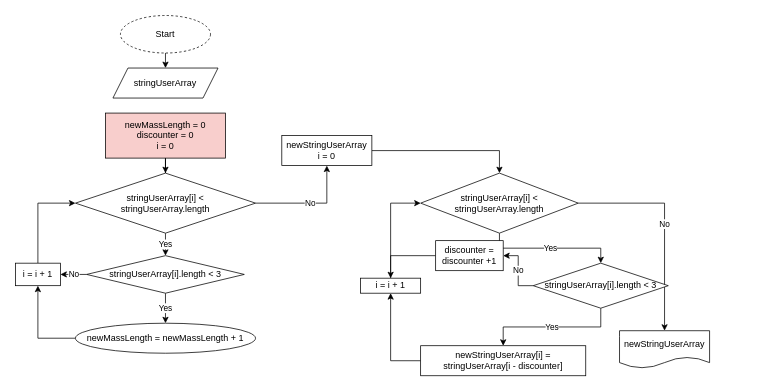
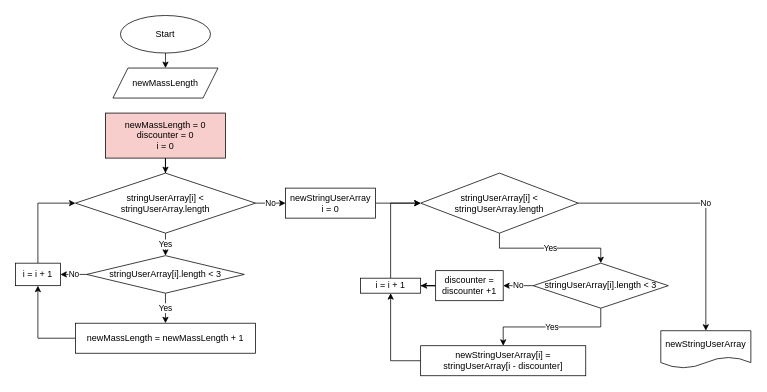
node "Start": style dashed -> solid
node "stringUserArray": label "stringUserArray" -> "newMassLength"
node "newStringUserArray i = 0": moved (327, 150) -> (330, 203)
node "discounter = discounter +1": moved (469, 255) -> (469, 285)
node "newMassLength = newMassLength + 1": shape ellipse -> rectangle
node "newStringUserArray": moved (664, 349) -> (705, 349)
